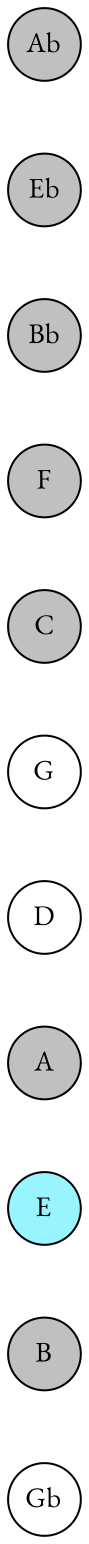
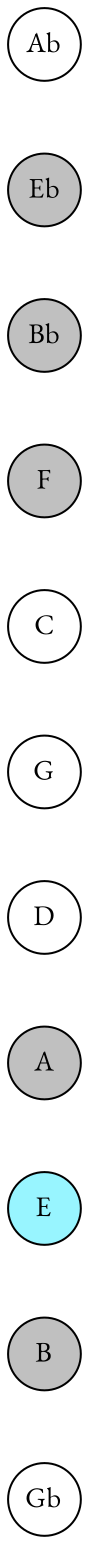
node "Ab": fillcolor gray -> white
node "C": fillcolor gray -> white
